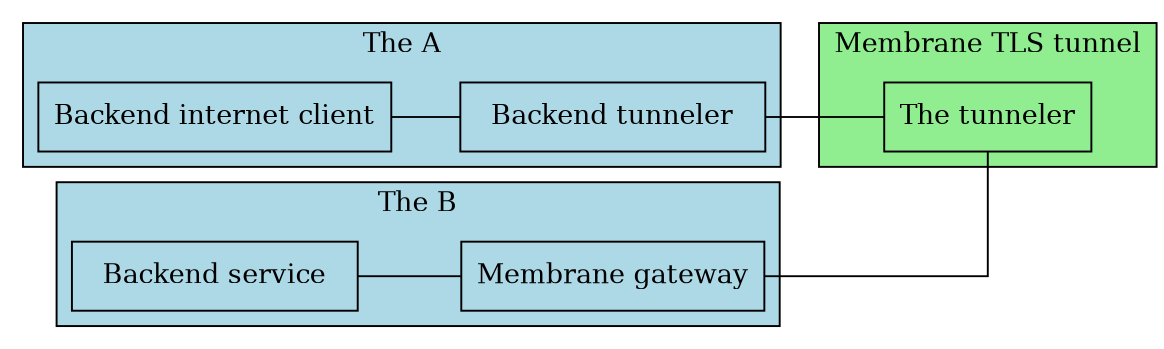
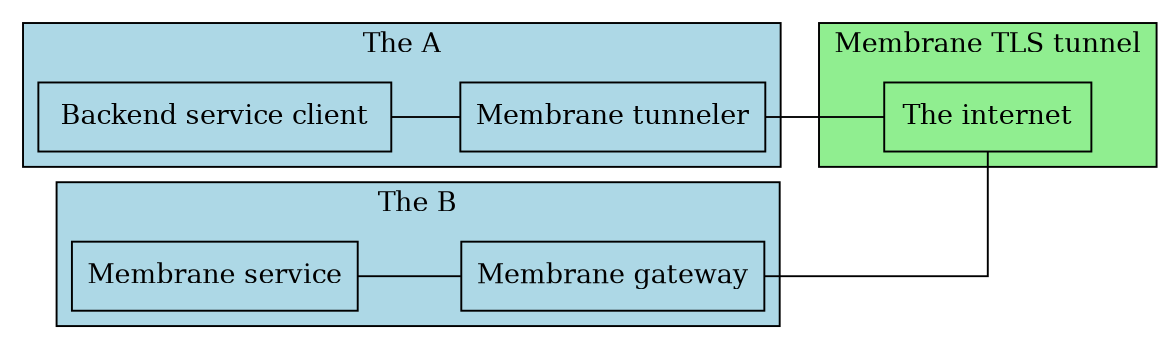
node "Backend internet client": label "Backend internet client" -> "Backend service client"
node "Backend tunneler": label "Backend tunneler" -> "Membrane tunneler"
node "The tunneler": label "The tunneler" -> "The internet"
node "Backend service": label "Backend service" -> "Membrane service"
